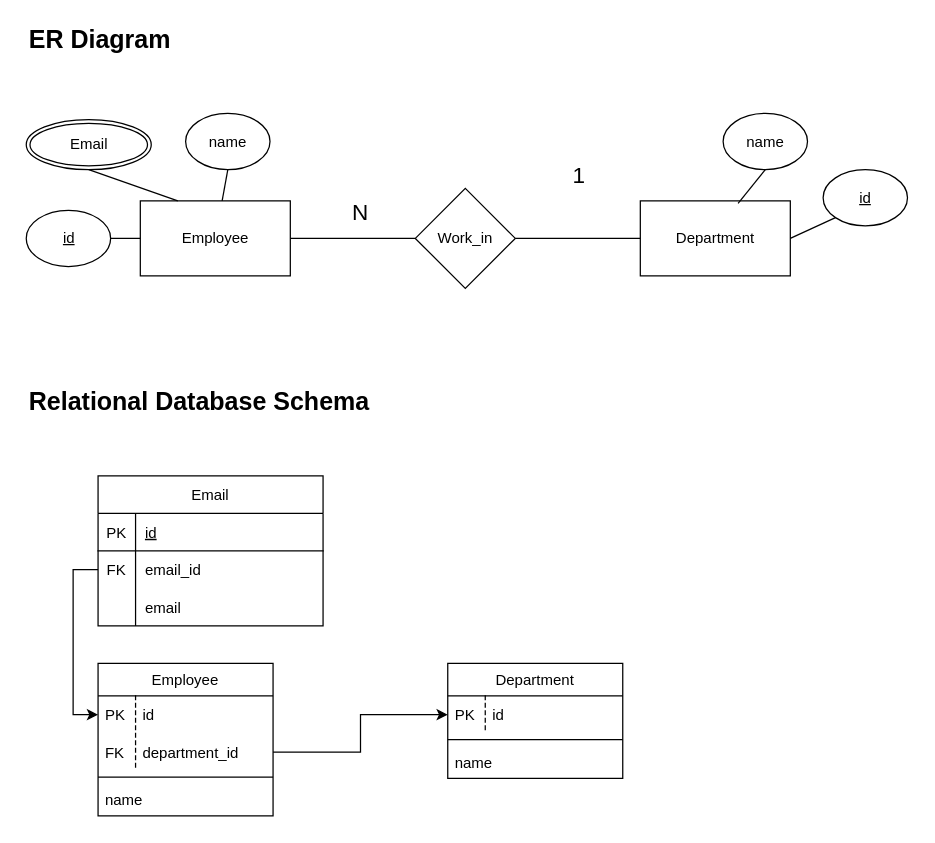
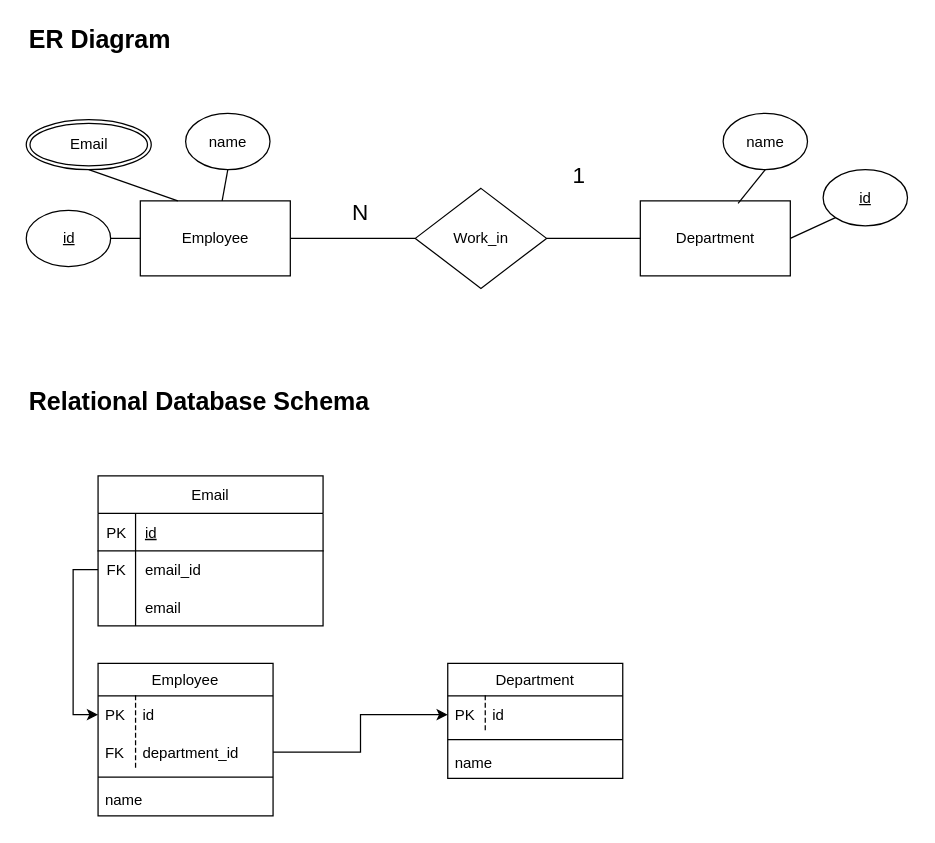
node "Work_in": size 100x100 -> 131x100
